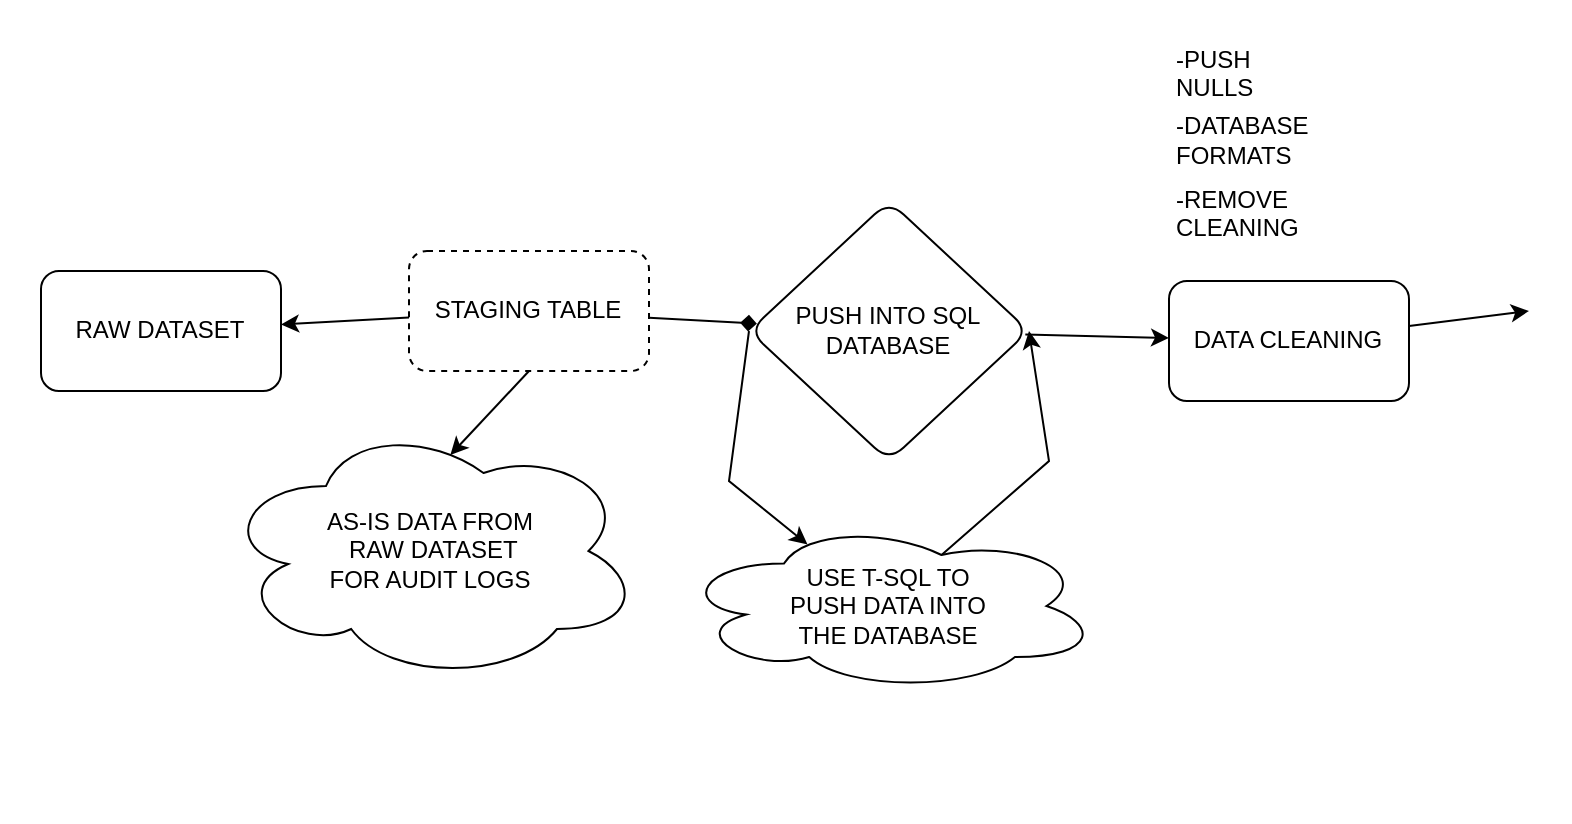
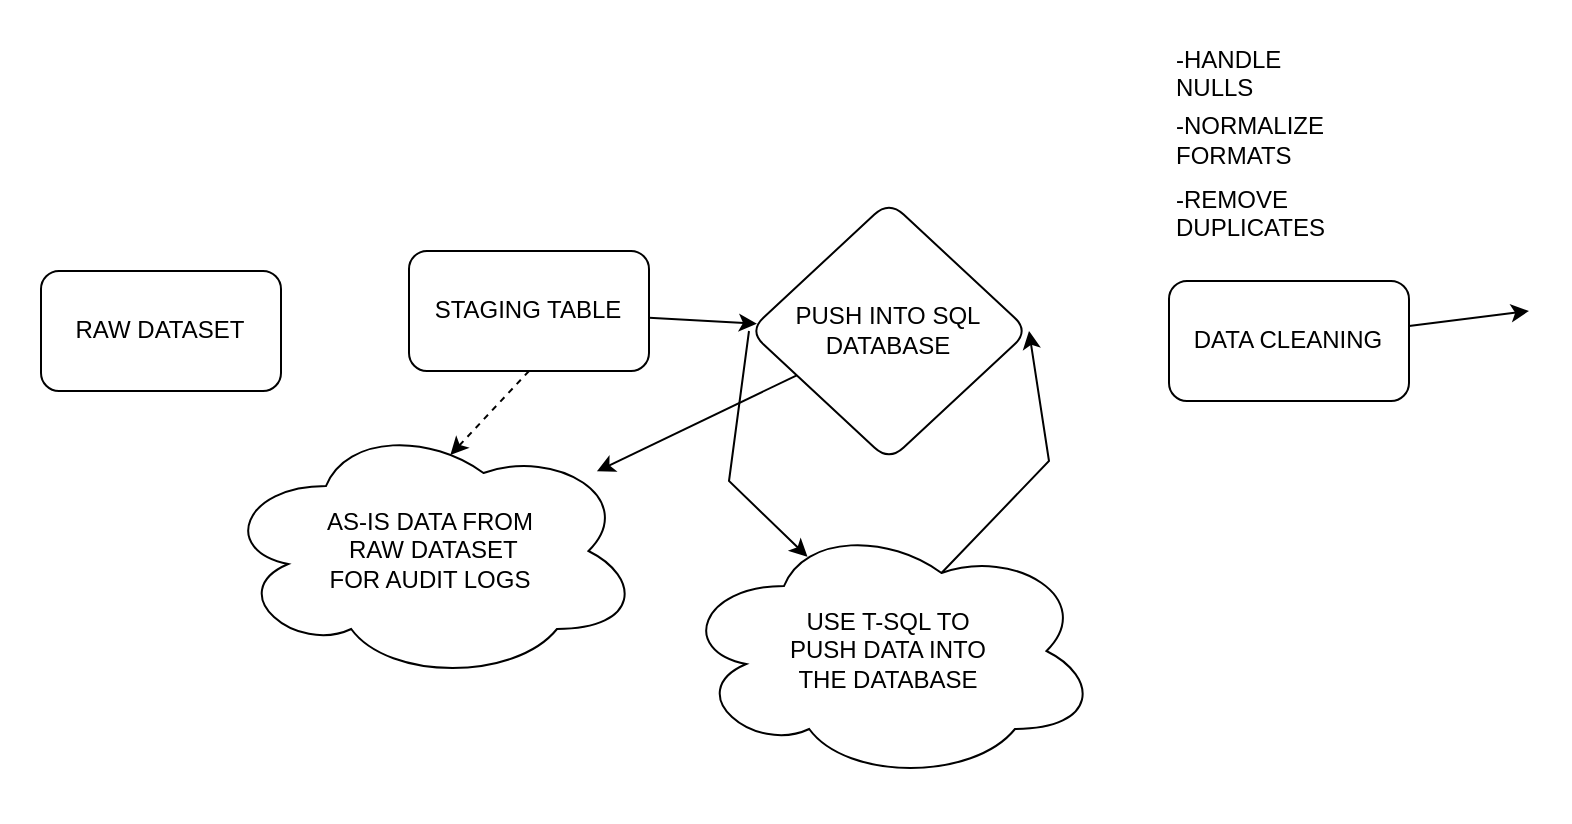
node "-PUSH NULLS": label "-PUSH NULLS" -> "-HANDLE NULLS"
node "-DATABASE FORMATS": label "-DATABASE FORMATS" -> "-NORMALIZE FORMATS"
node "-REMOVE CLEANING": label "-REMOVE CLEANING" -> "-REMOVE DUPLICATES"
node "STAGING TABLE": style dashed -> solid
edge "STAGING TABLE" -> "RAW DATASET": removed
edge "STAGING TABLE" -> "PUSH INTO SQL DATABASE": arrowhead diamond -> classic
edge "PUSH INTO SQL DATABASE" -> "DATA CLEANING": now "PUSH INTO SQL DATABASE" -> "AS-IS DATA FROM RAW DATASET FOR AUDIT LOGS"
edge "STAGING TABLE" -> "AS-IS DATA FROM RAW DATASET FOR AUDIT LOGS": style solid -> dashed
node "USE T-SQL TO PUSH DATA INTO THE DATABASE": size 420x170 -> 420x260
